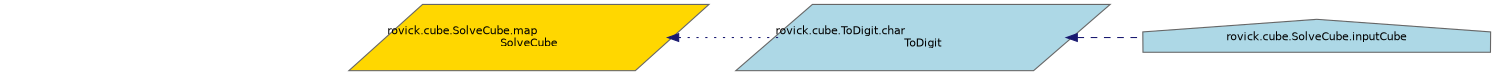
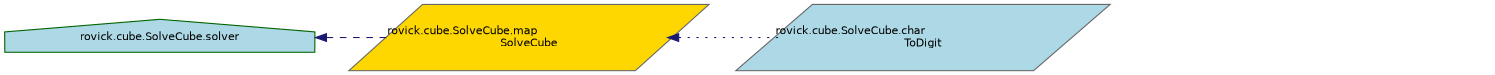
node "rovick.cube.SolveCube.solver": added
node "rovick.cube.ToDigit.char ToDigit": label "rovick.cube.ToDigit.char ToDigit" -> "rovick.cube.SolveCube.char ToDigit"
node "rovick.cube.SolveCube.inputCube": removed
